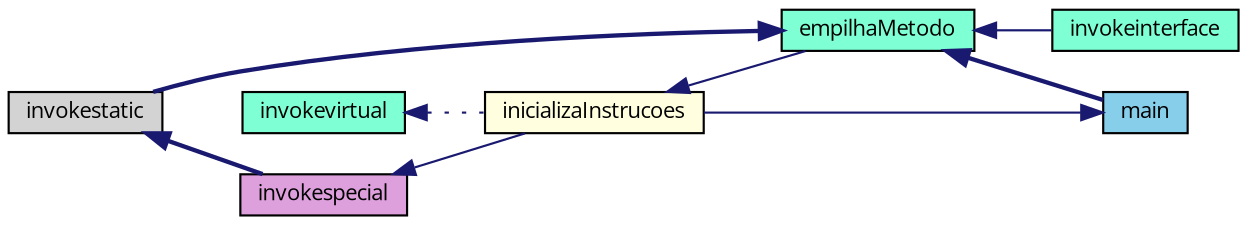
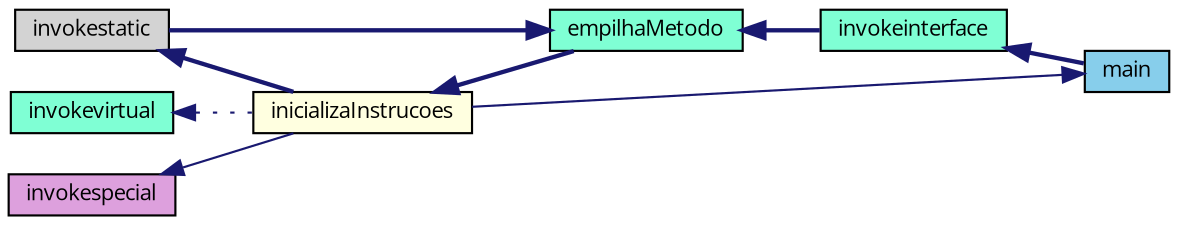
edge "invokeinterface" -> "empilhaMetodo": style solid -> bold
edge "empilhaMetodo" -> "inicializaInstrucoes": style solid -> bold
edge "main" -> "empilhaMetodo": now "main" -> "invokeinterface"
edge "invokespecial" -> "invokestatic": now "inicializaInstrucoes" -> "invokestatic"
